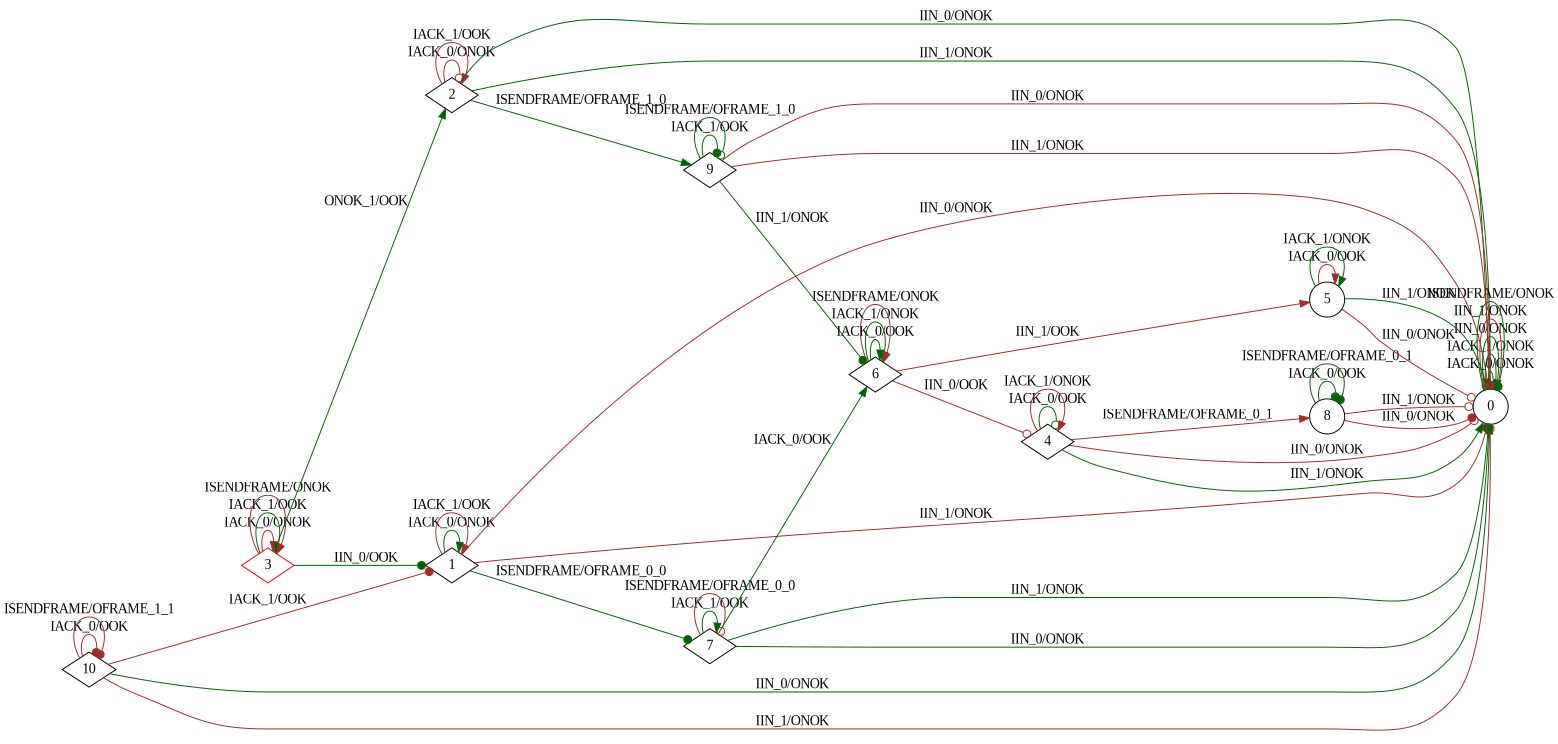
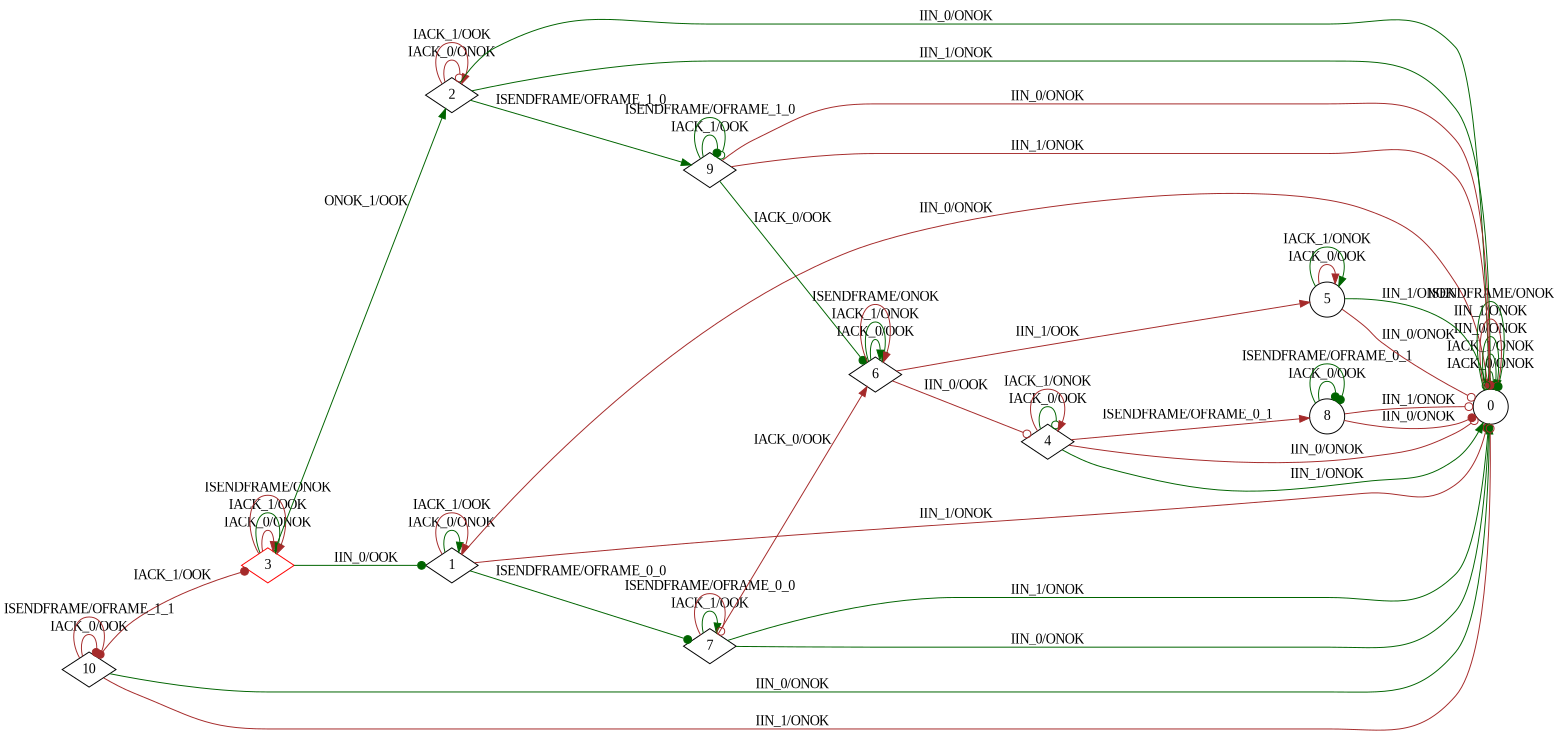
edge "9" -> "6": label "IIN_1/ONOK" -> "IACK_0/OOK"
edge "7" -> "6": color darkgreen -> brown
edge "10" -> "1": now "10" -> "3"
